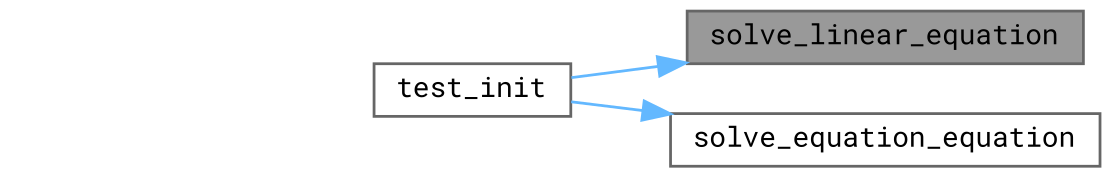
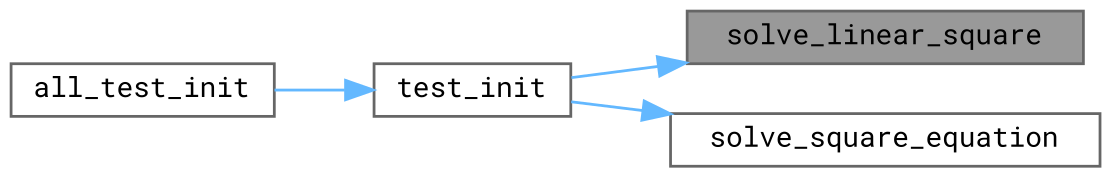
node "solve_linear_equation": label "solve_linear_equation" -> "solve_linear_square"
node "all_test_init": added
node "solve_equation_equation": label "solve_equation_equation" -> "solve_square_equation"
